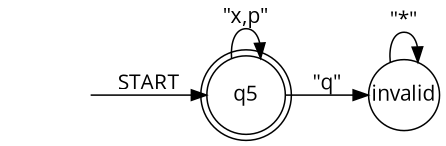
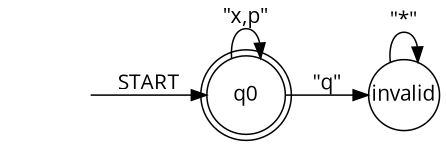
node "q5": label "q5" -> "q0"
